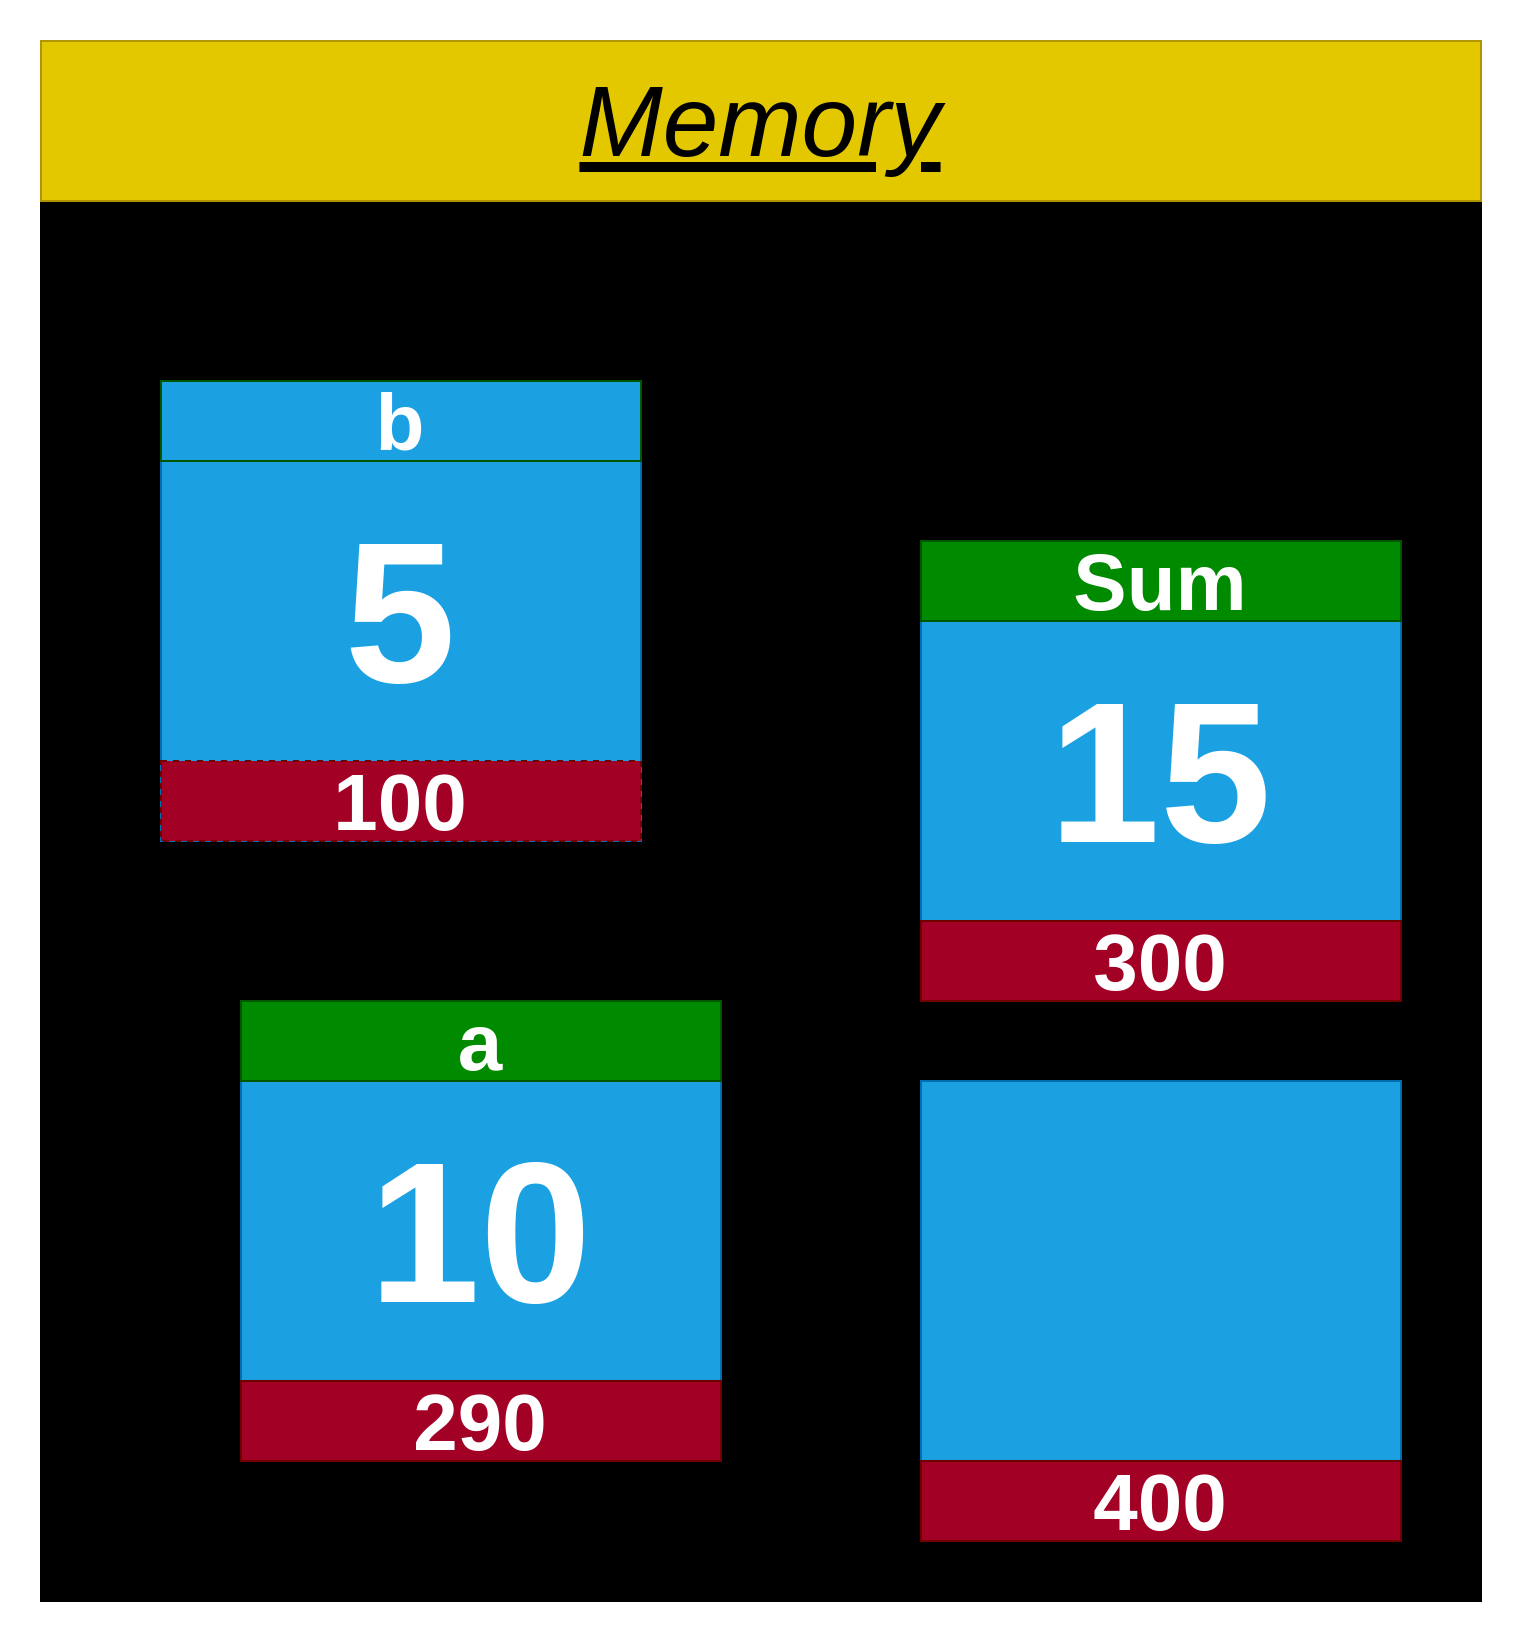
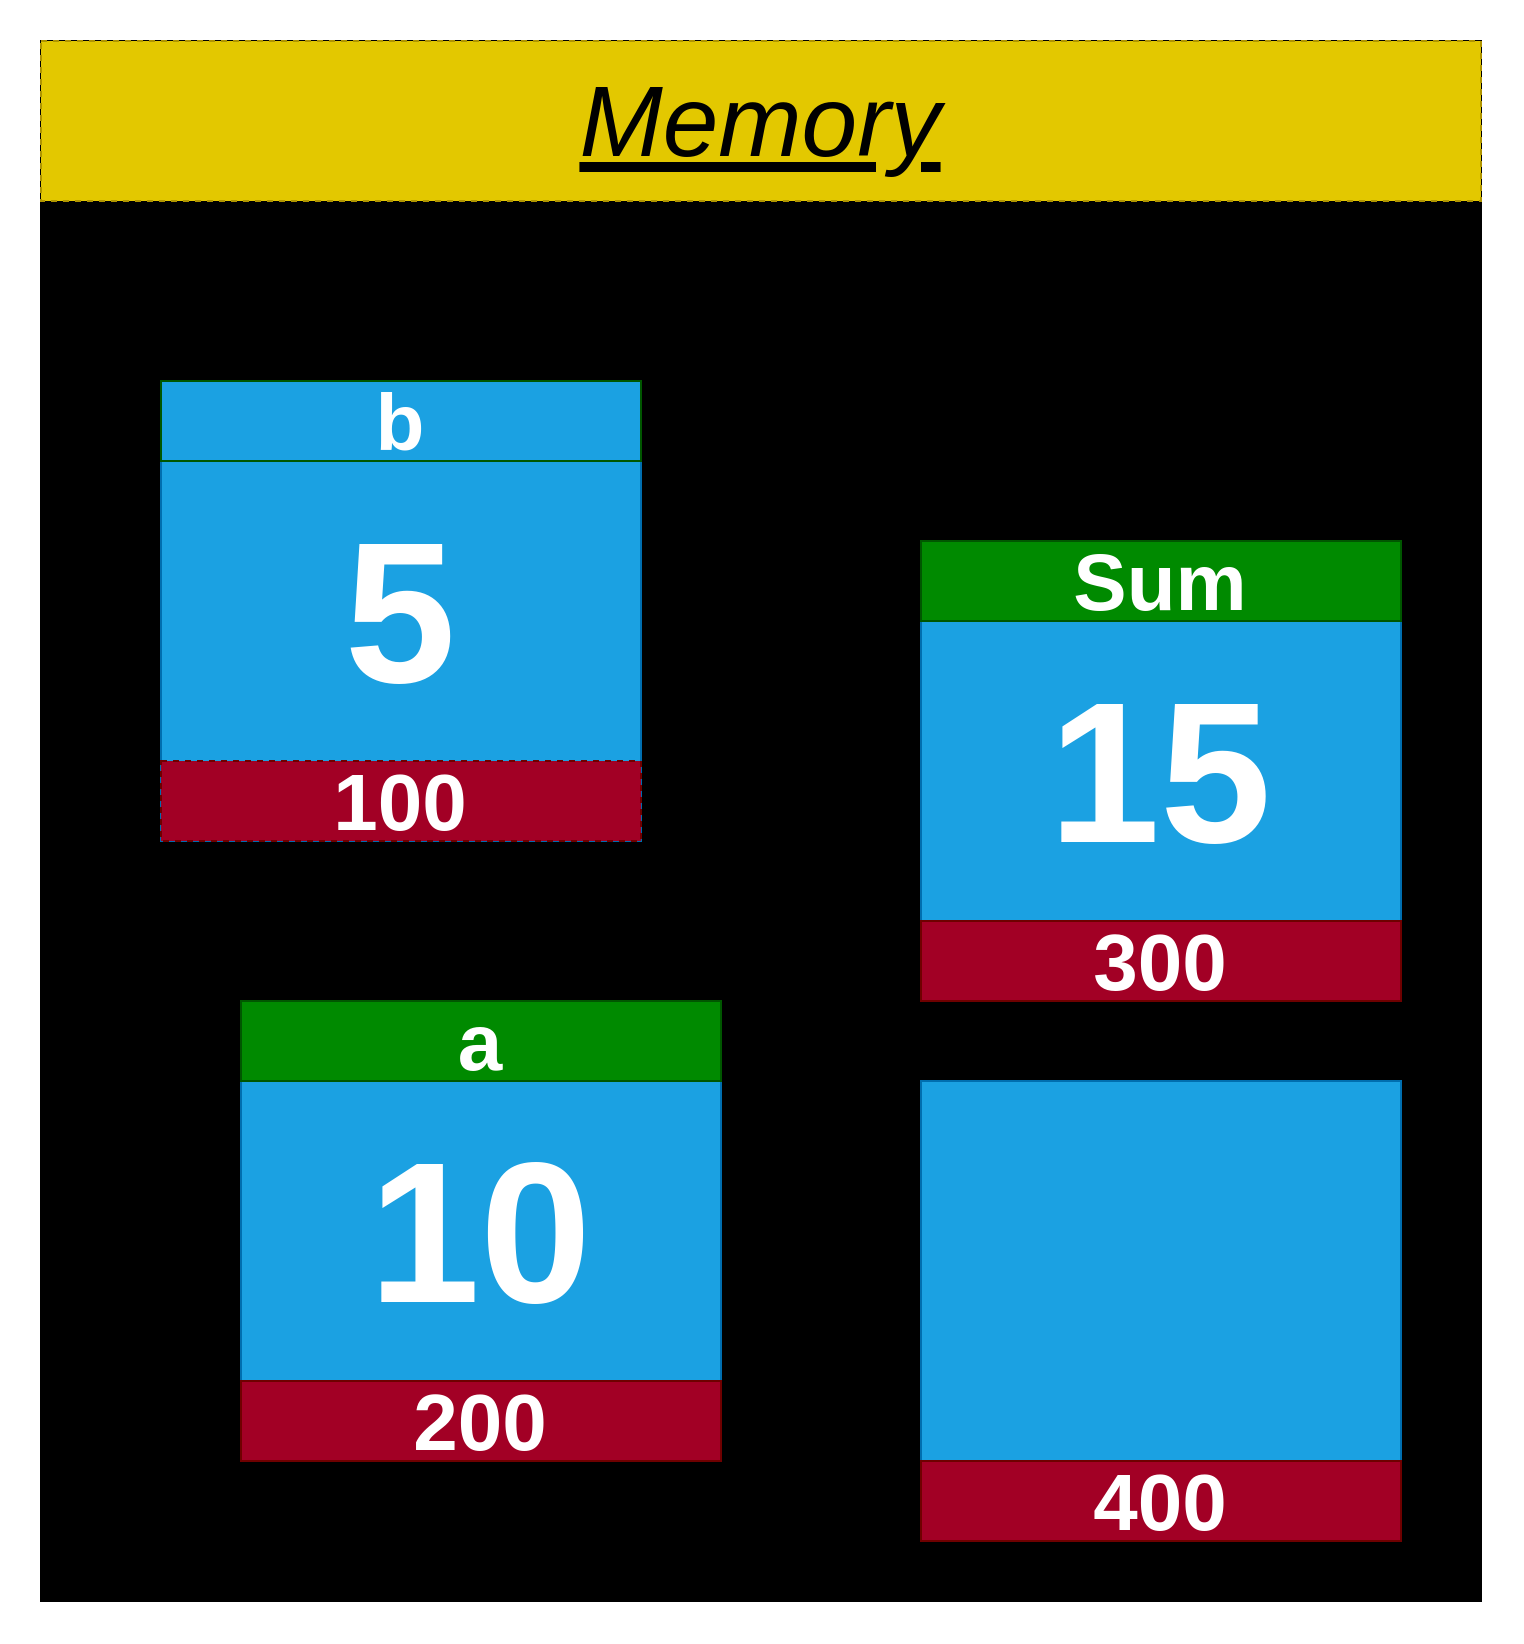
node "Memory": style solid -> dashed
node "290": label "290" -> "200"
